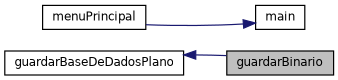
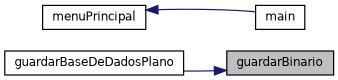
edge "menuPrincipal" -> "main": reversed
edge "guardarBinario" -> "guardarBaseDeDadosPlano": reversed
